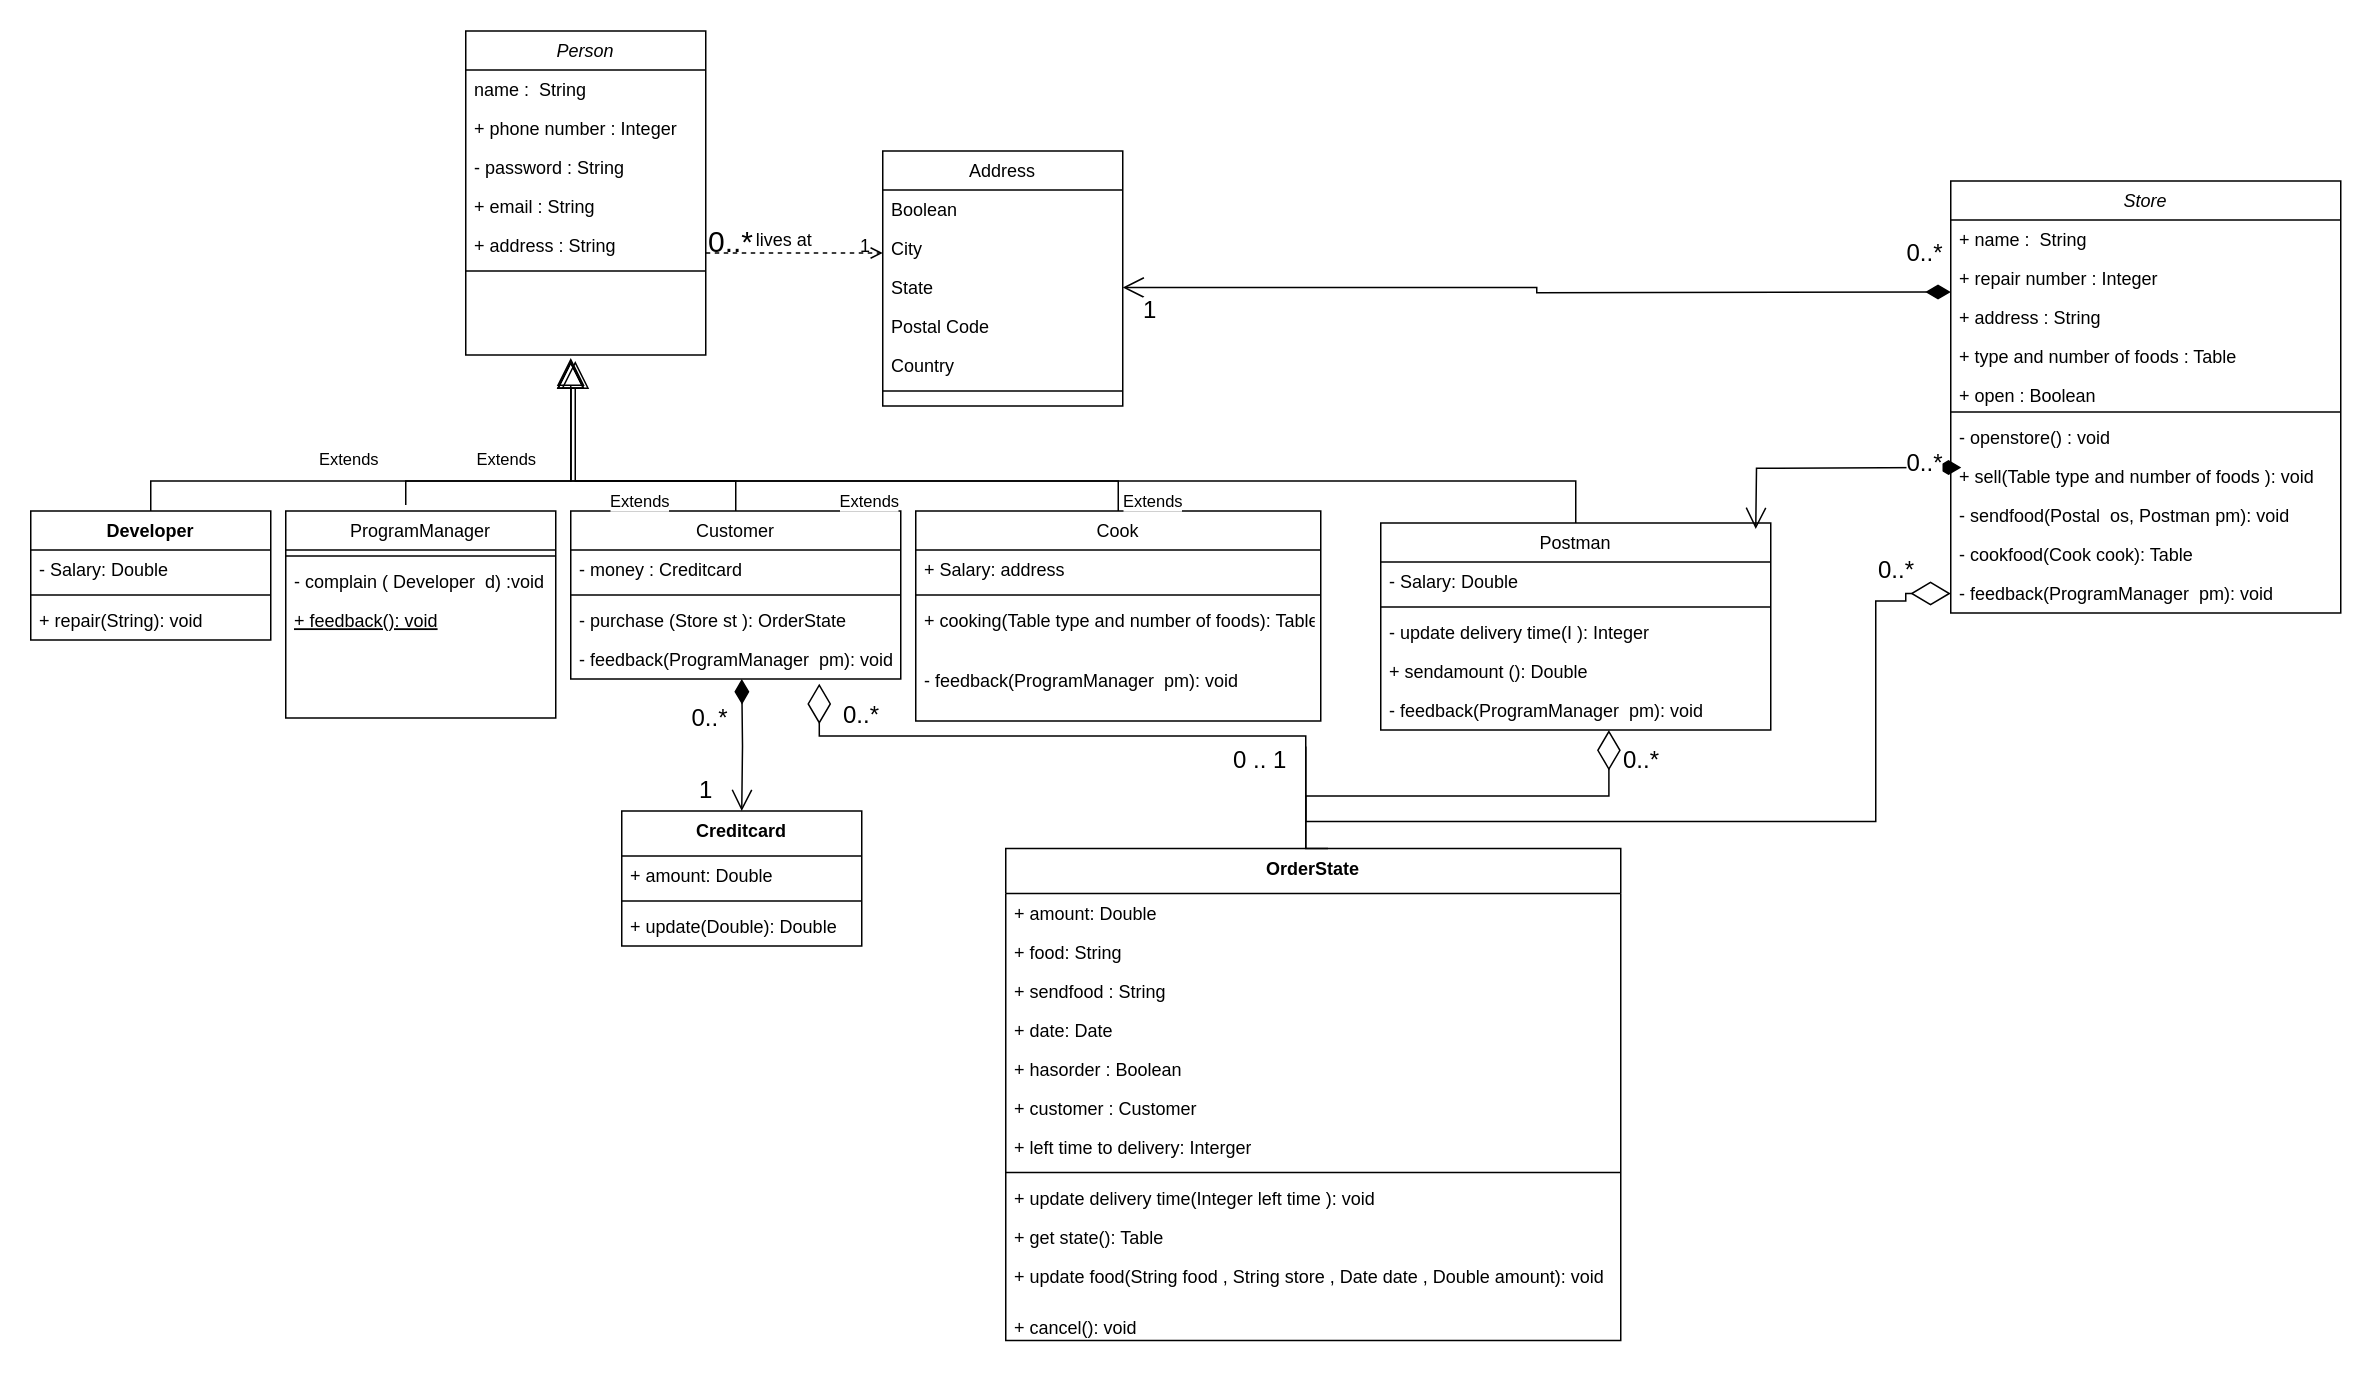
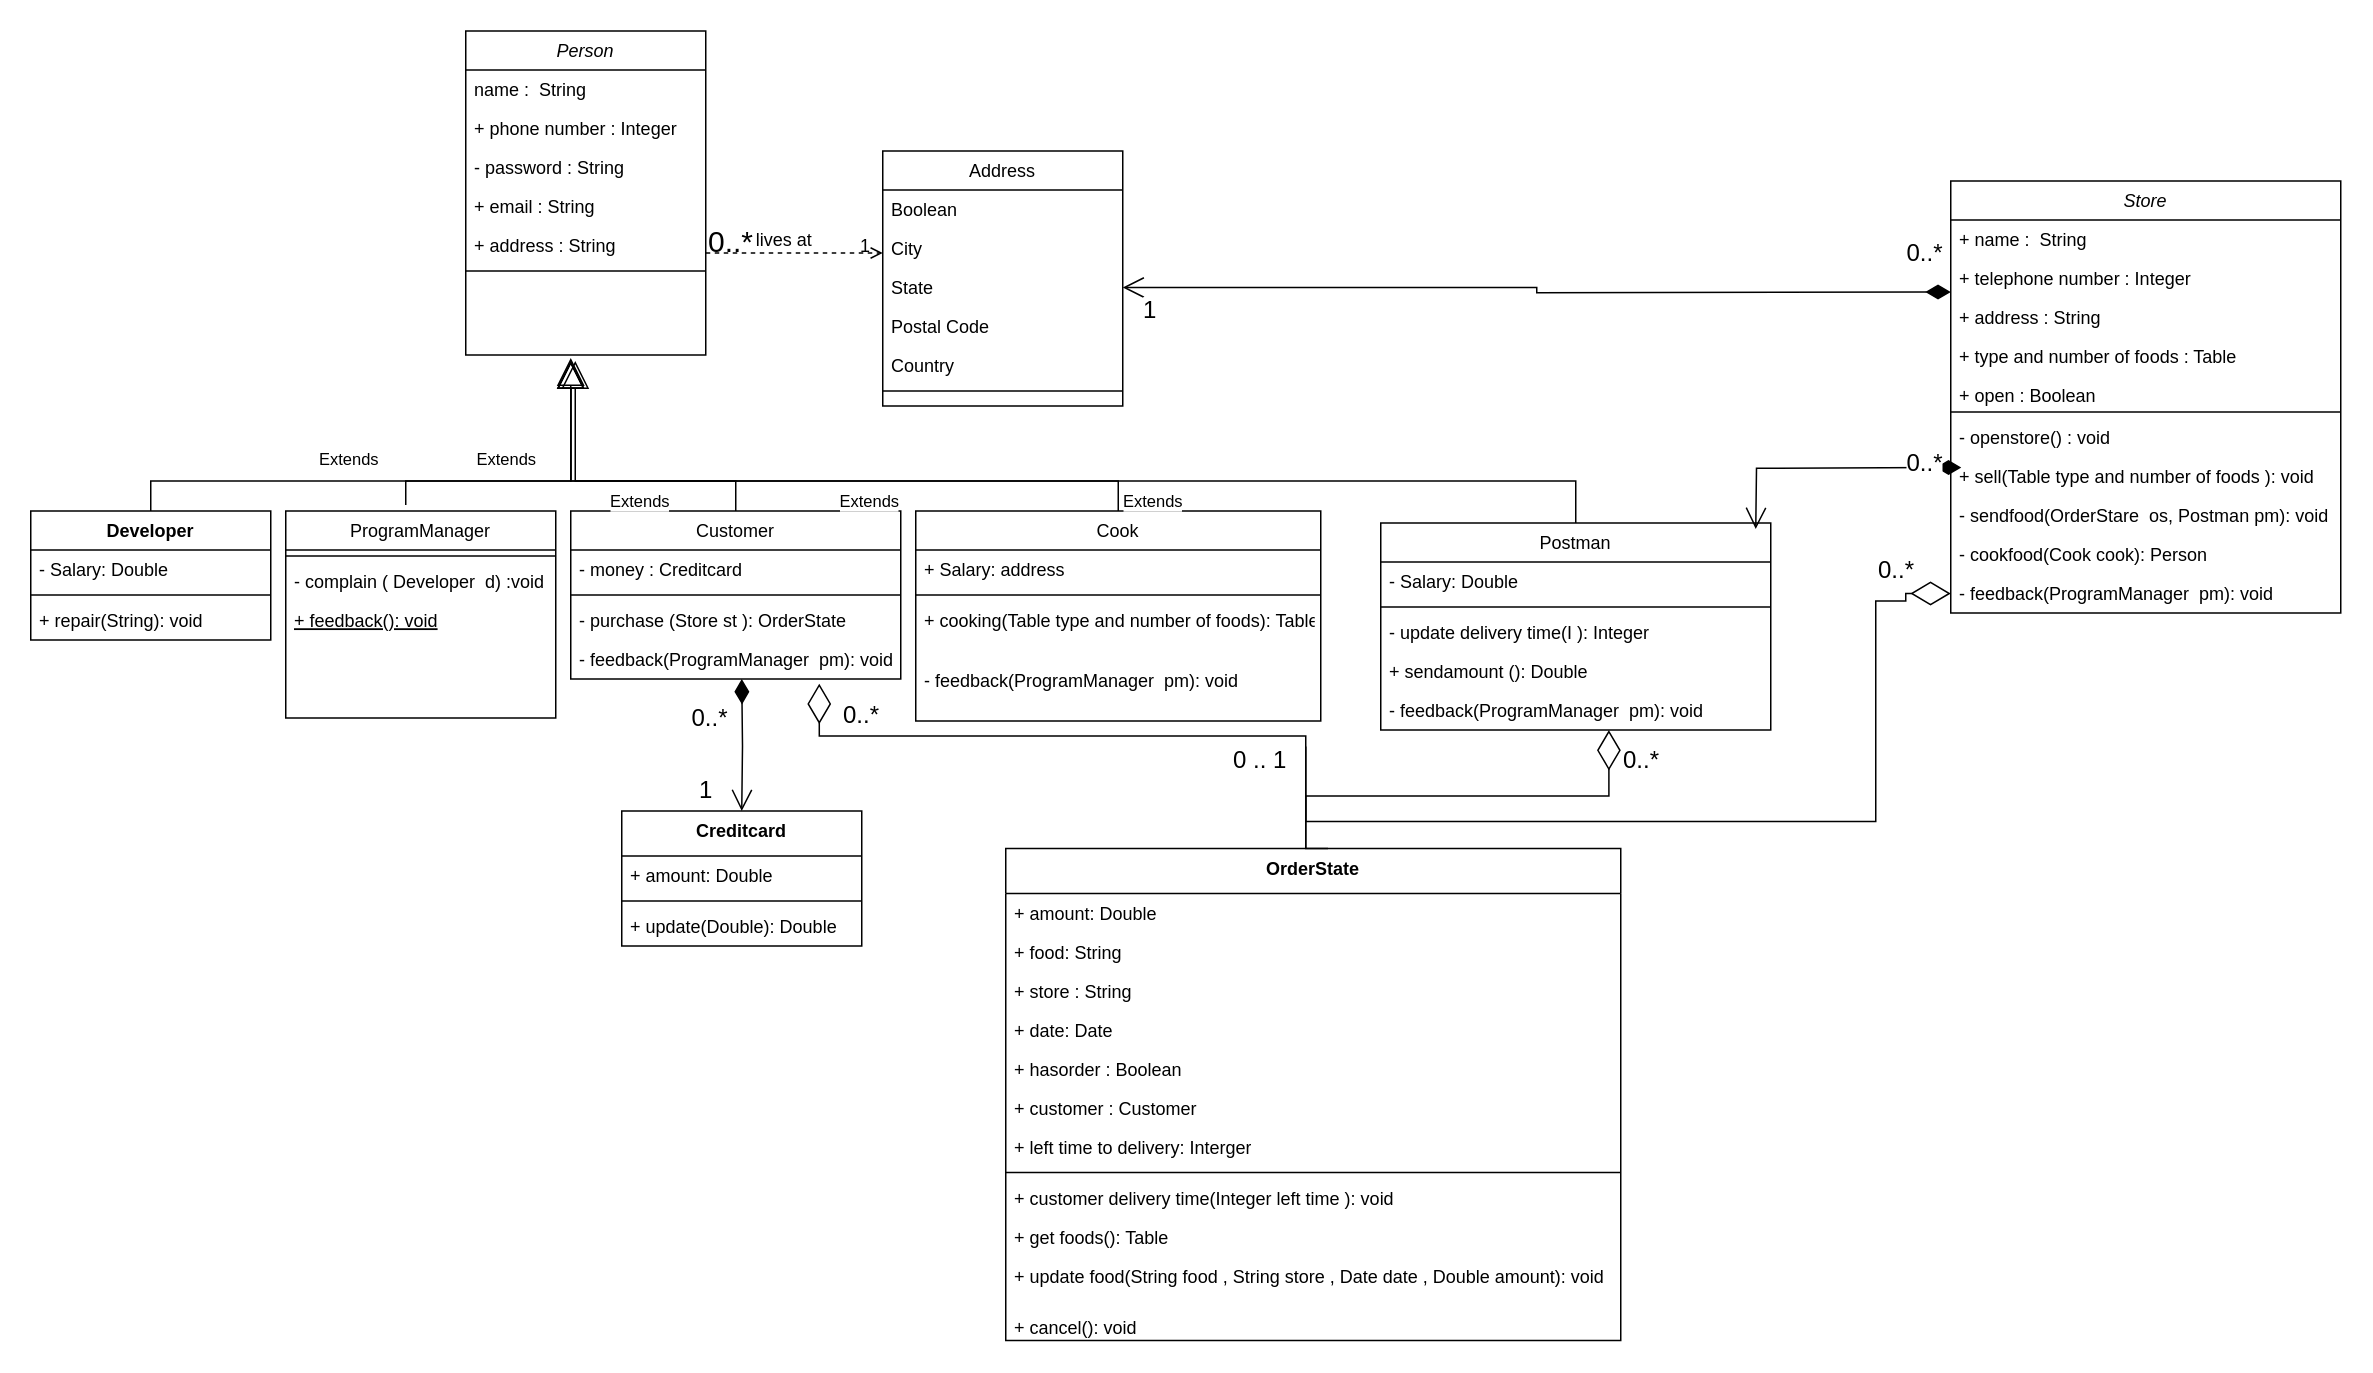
node "+ repair number : Integer": label "+ repair number : Integer" -> "+ telephone number : Integer"
node "- sendfood(Postal os, Postman pm): void": label "- sendfood(Postal os, Postman pm): void" -> "- sendfood(OrderStare os, Postman pm): void"
node "- cookfood(Cook cook): Table": label "- cookfood(Cook cook): Table" -> "- cookfood(Cook cook): Person"
node "+ sendfood : String": label "+ sendfood : String" -> "+ store : String"
node "+ update delivery time(Integer left time ): void": label "+ update delivery time(Integer left time ): void" -> "+ customer delivery time(Integer left time ): void"
node "+ get state(): Table": label "+ get state(): Table" -> "+ get foods(): Table"
